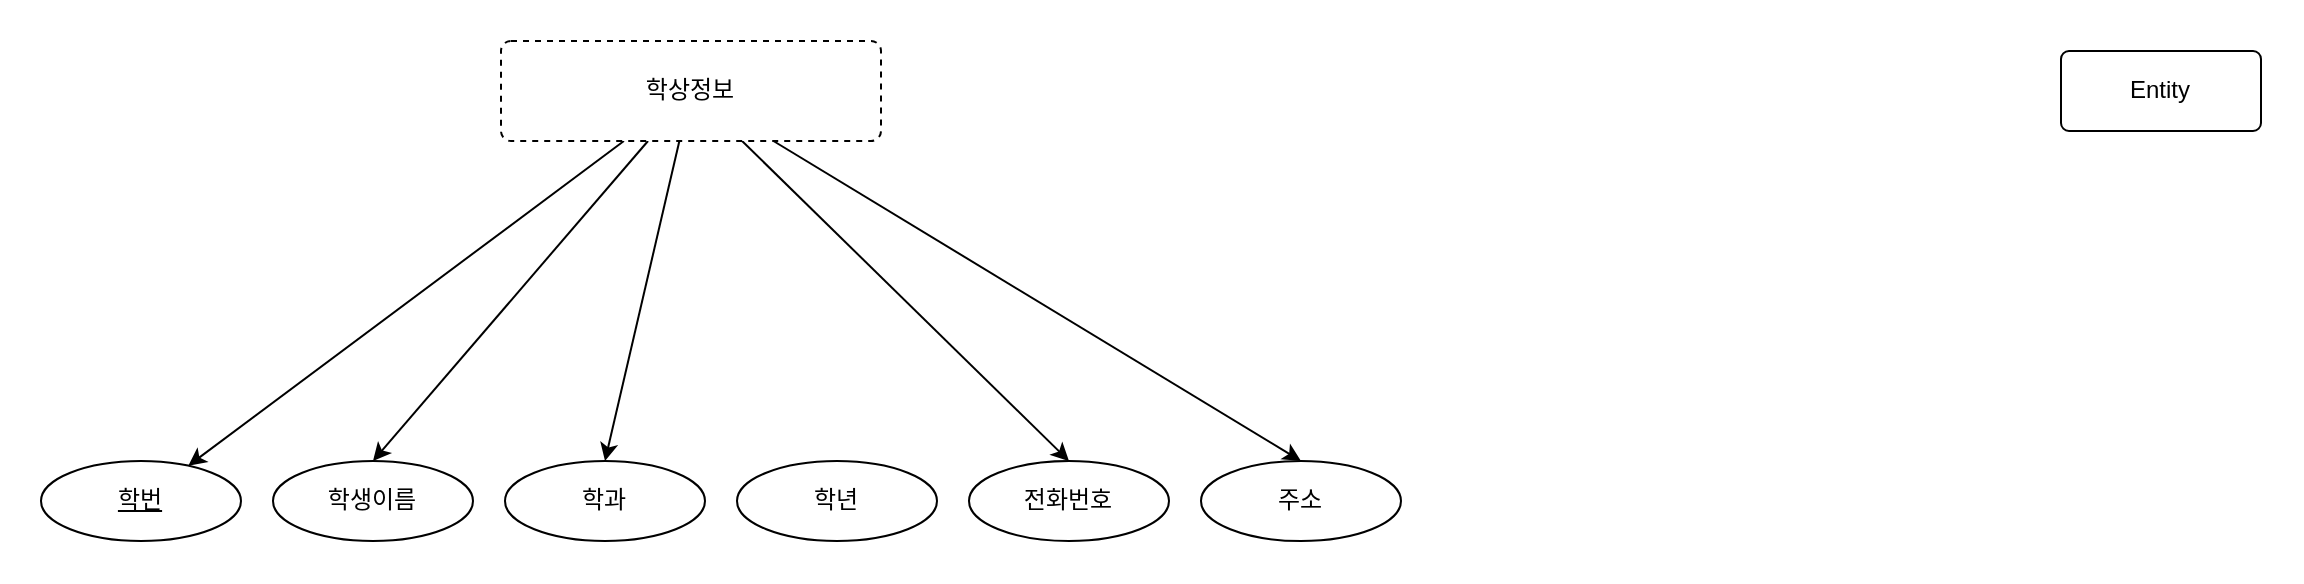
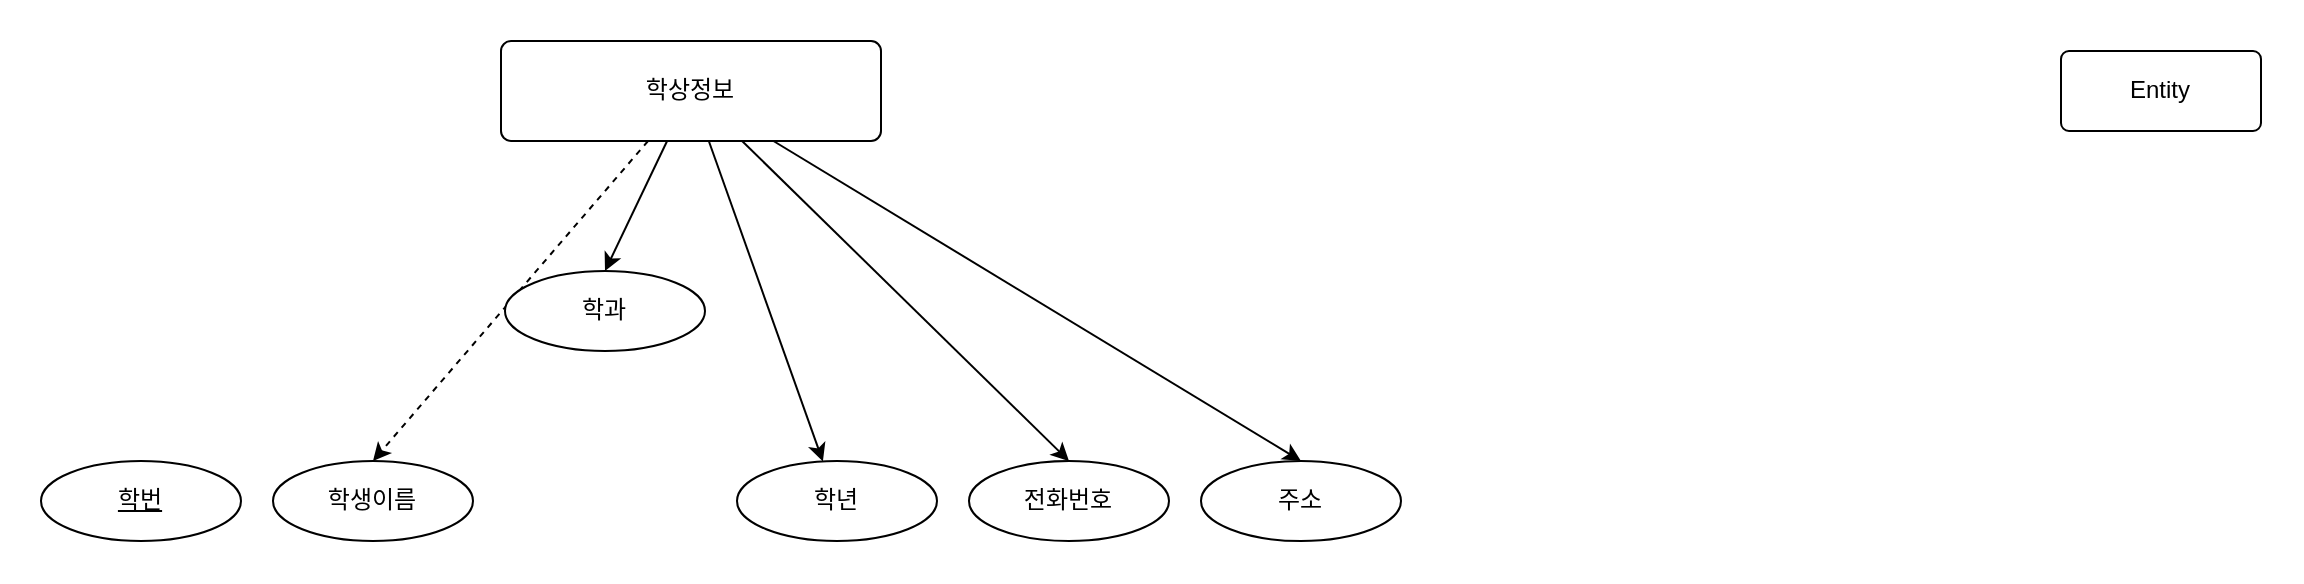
node "학상정보": style dashed -> solid
edge "학상정보" -> "학생이름": style solid -> dashed
edge "학상정보" -> "학번": now "학상정보" -> "학년"
node "학과": moved (605, 501) -> (605, 311)
